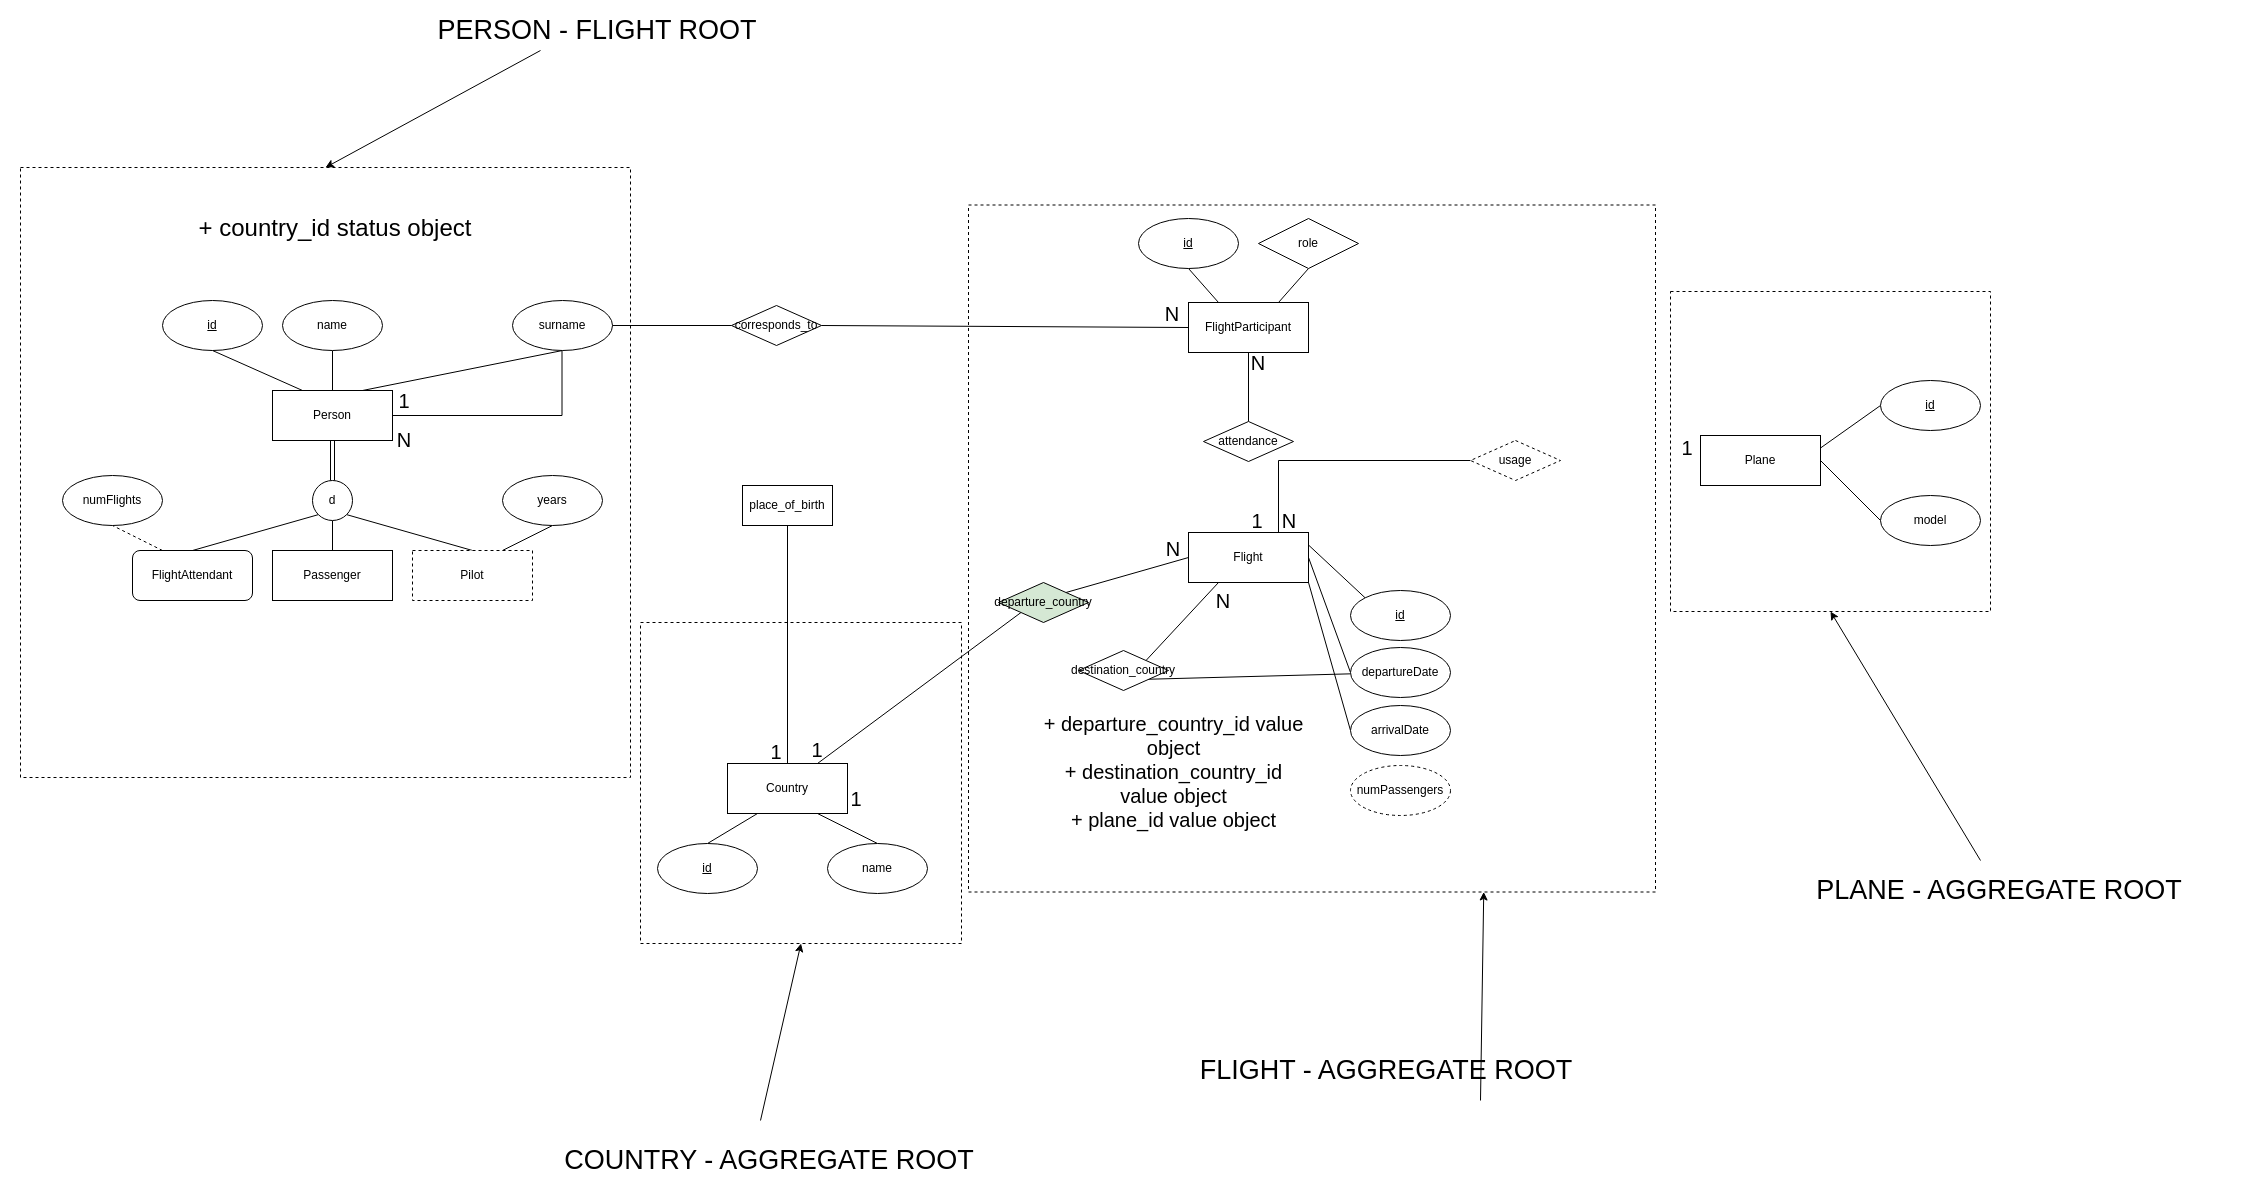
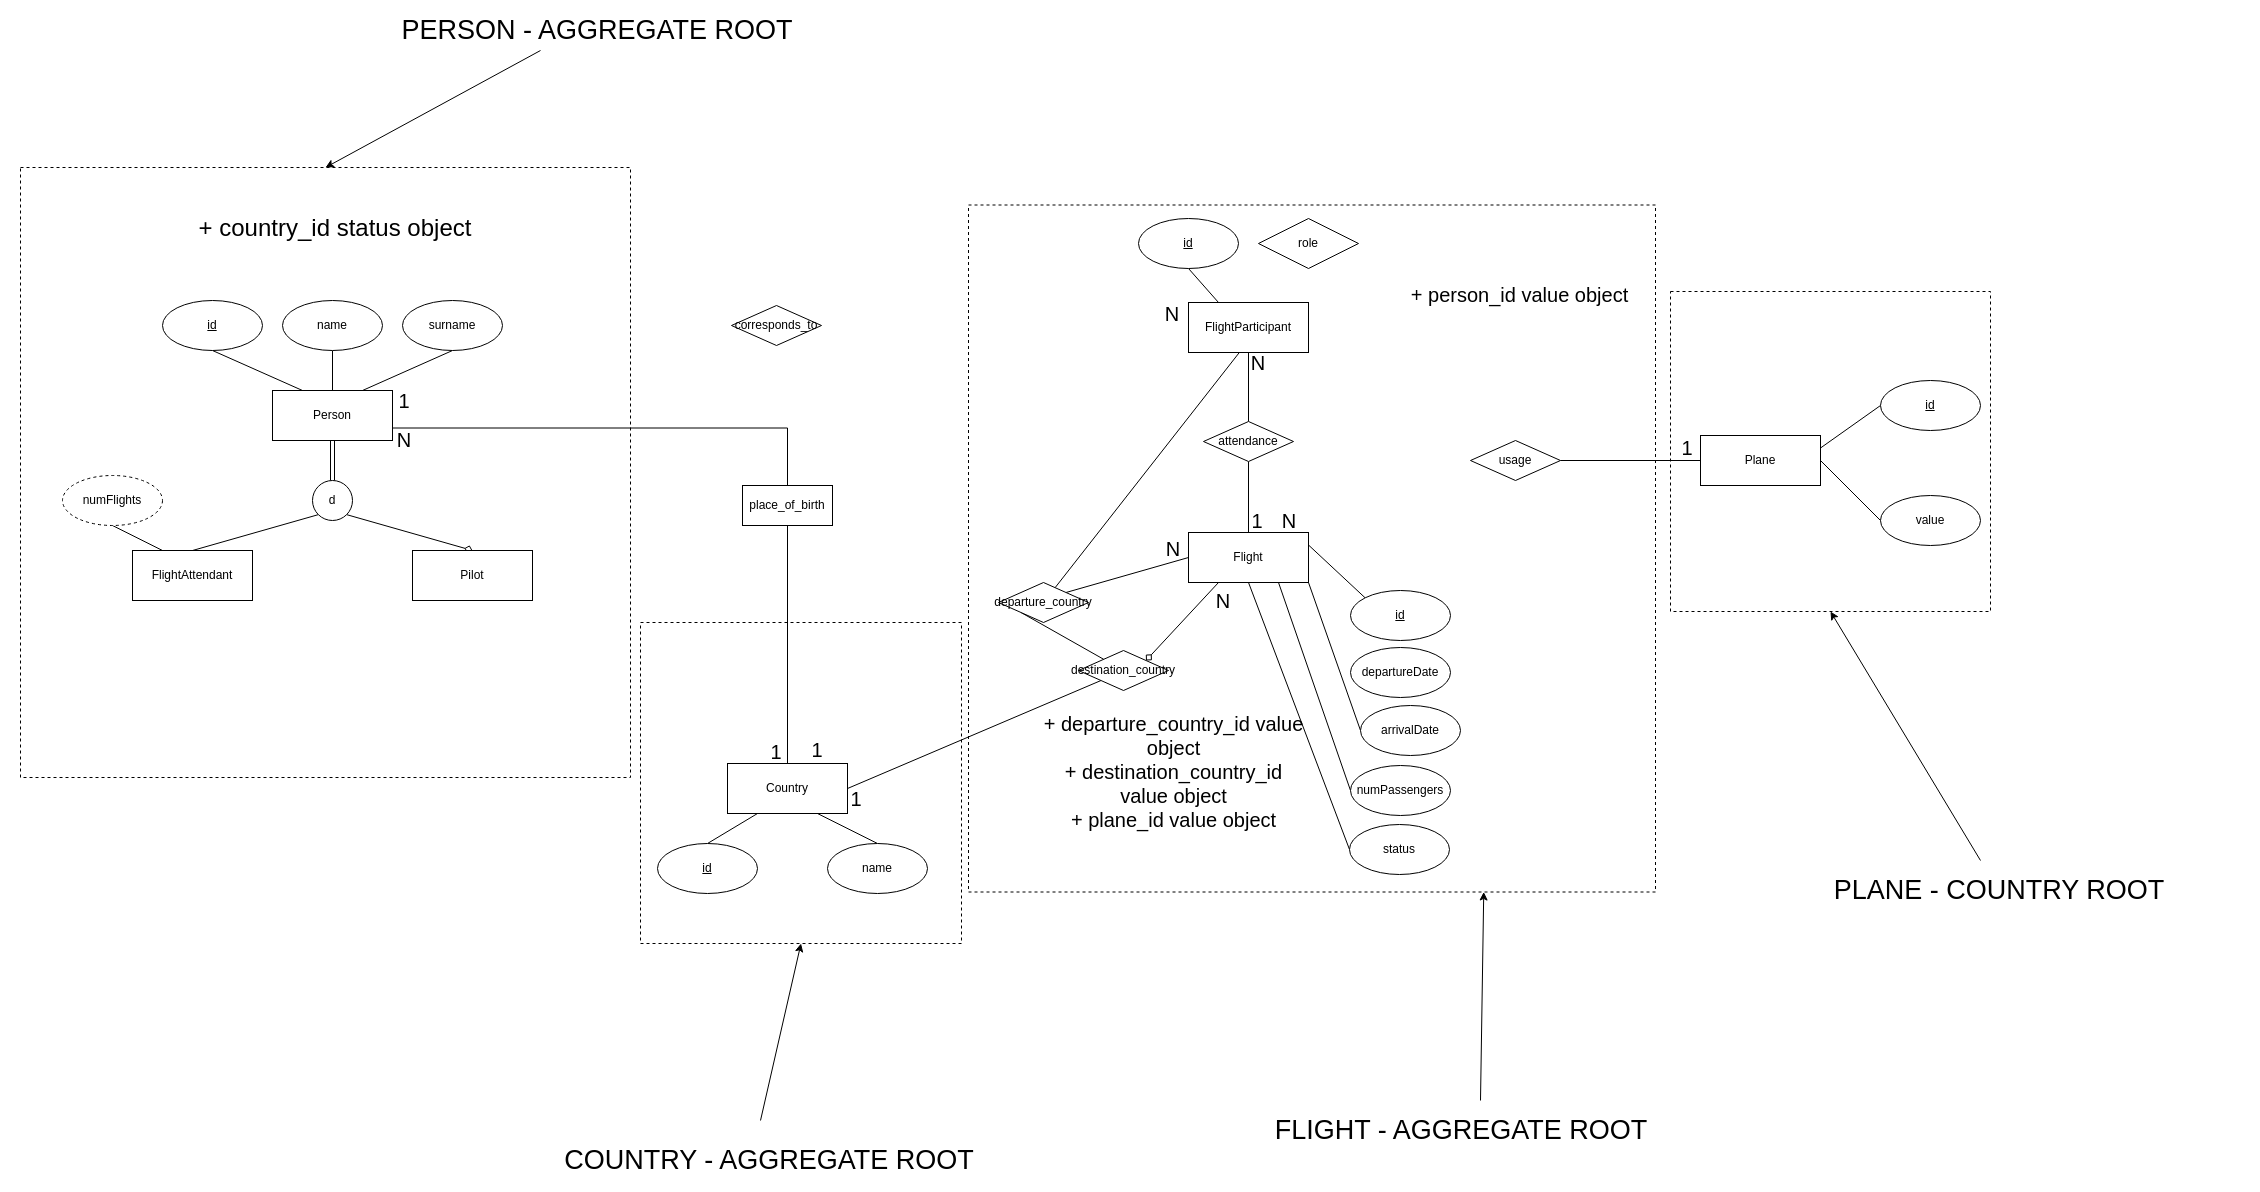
node "PERSON - FLIGHT ROOT": label "PERSON - FLIGHT ROOT" -> "PERSON - AGGREGATE ROOT"
edge "role" -- "FlightParticipant": now "departure_country" -- "FlightParticipant"
node "+ person_id value object": added
node "surname": moved (563, 326) -> (453, 326)
edge "corresponds_to" -- "FlightParticipant": removed
edge "corresponds_to" -- "Person": removed
edge "Person" -- "place_of_birth": added
edge "usage" -- "Flight": removed
node "usage": style dashed -> solid
edge "usage" -- "Plane": added
edge "attendance" -- "Flight": added
node "numFlights": style solid -> dashed
node "years": removed
node "model": label "model" -> "value"
edge "d" -- "Passenger": removed
edge "numFlights" -- "FlightAttendant": style dashed -> solid
edge "years" -- "Pilot": removed
edge "d" -- "Pilot": arrowhead none -> diamond
node "FlightAttendant": shape rounded rectangle -> rectangle
node "Passenger": removed
node "Pilot": style dashed -> solid
node "departure_country": fillcolor #d5e8d4 -> #ffffff
edge "Flight" -- "departureDate": removed
edge "Flight" -- "destination_country": arrowhead none -> diamond
edge "destination_country" -- "departureDate": now "destination_country" -- "Country"
edge "Flight" -- "numPassengers": added
edge "departure_country" -- "Country": now "departure_country" -- "destination_country"
edge "Flight" -- "status": added
node "arrivalDate": moved (1401, 731) -> (1411, 731)
node "numPassengers": style dashed -> solid
node "status": added
node "PLANE - AGGREGATE ROOT": label "PLANE - AGGREGATE ROOT" -> "PLANE - COUNTRY ROOT"
node "FLIGHT - AGGREGATE ROOT": moved (1387, 1071) -> (1462, 1131)
